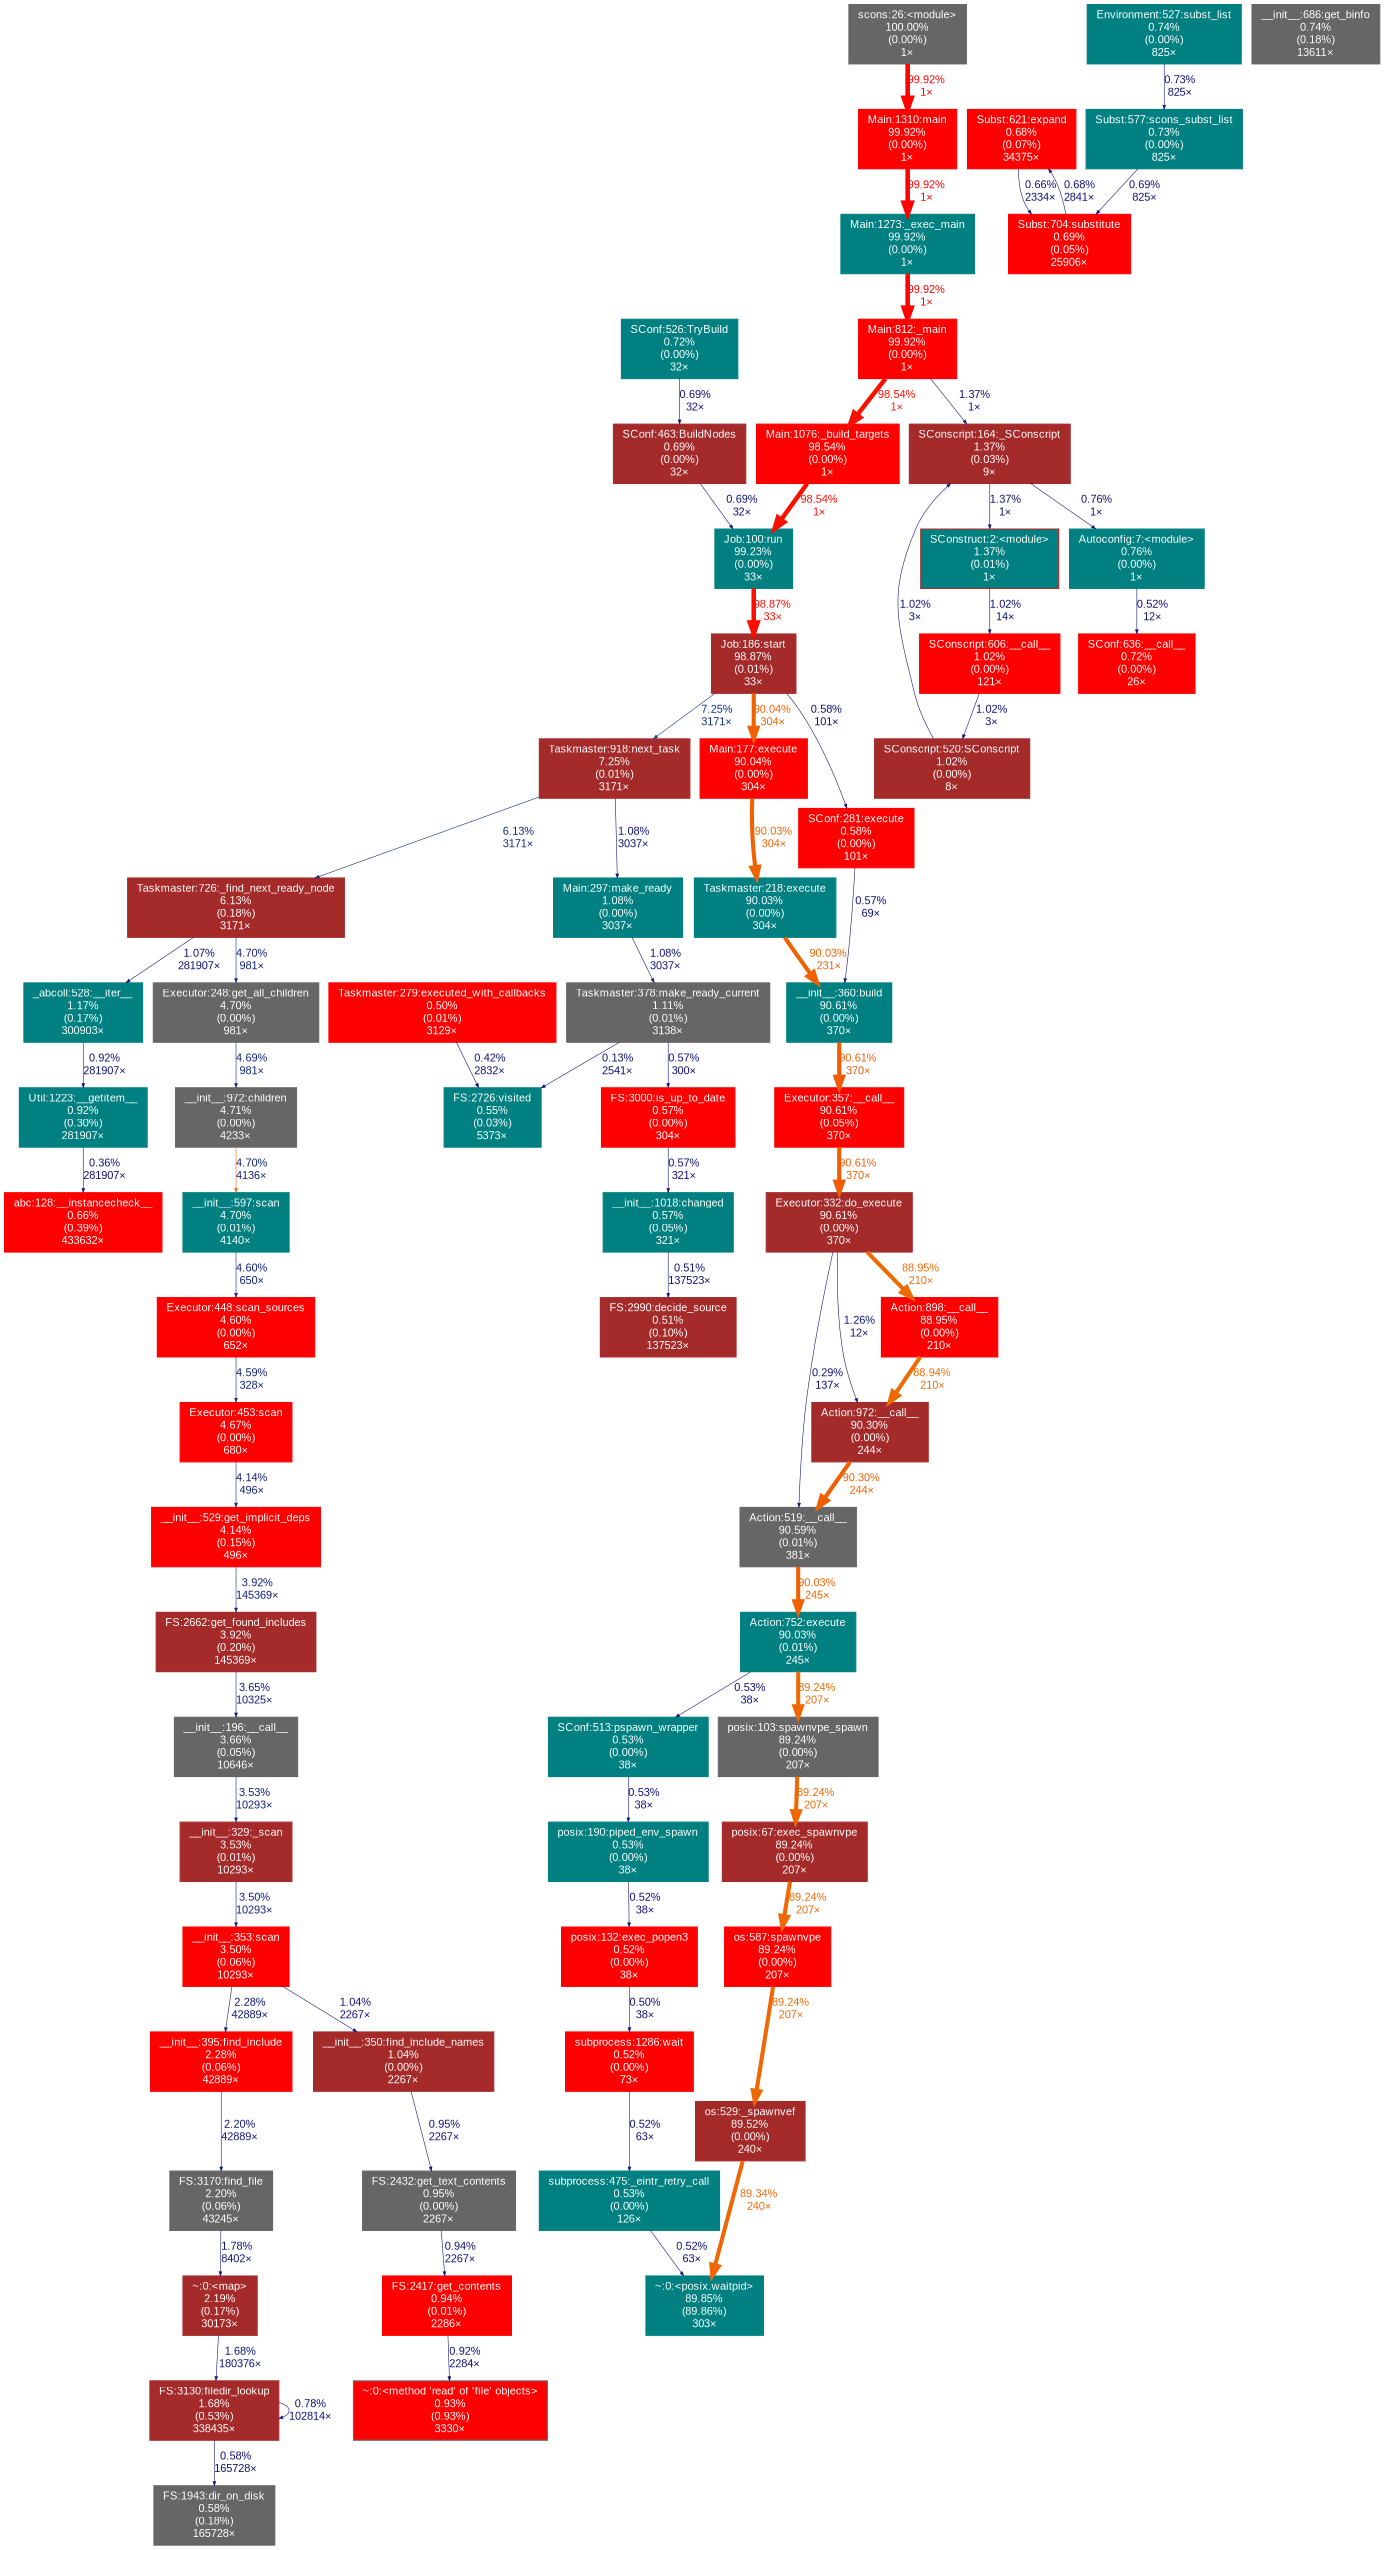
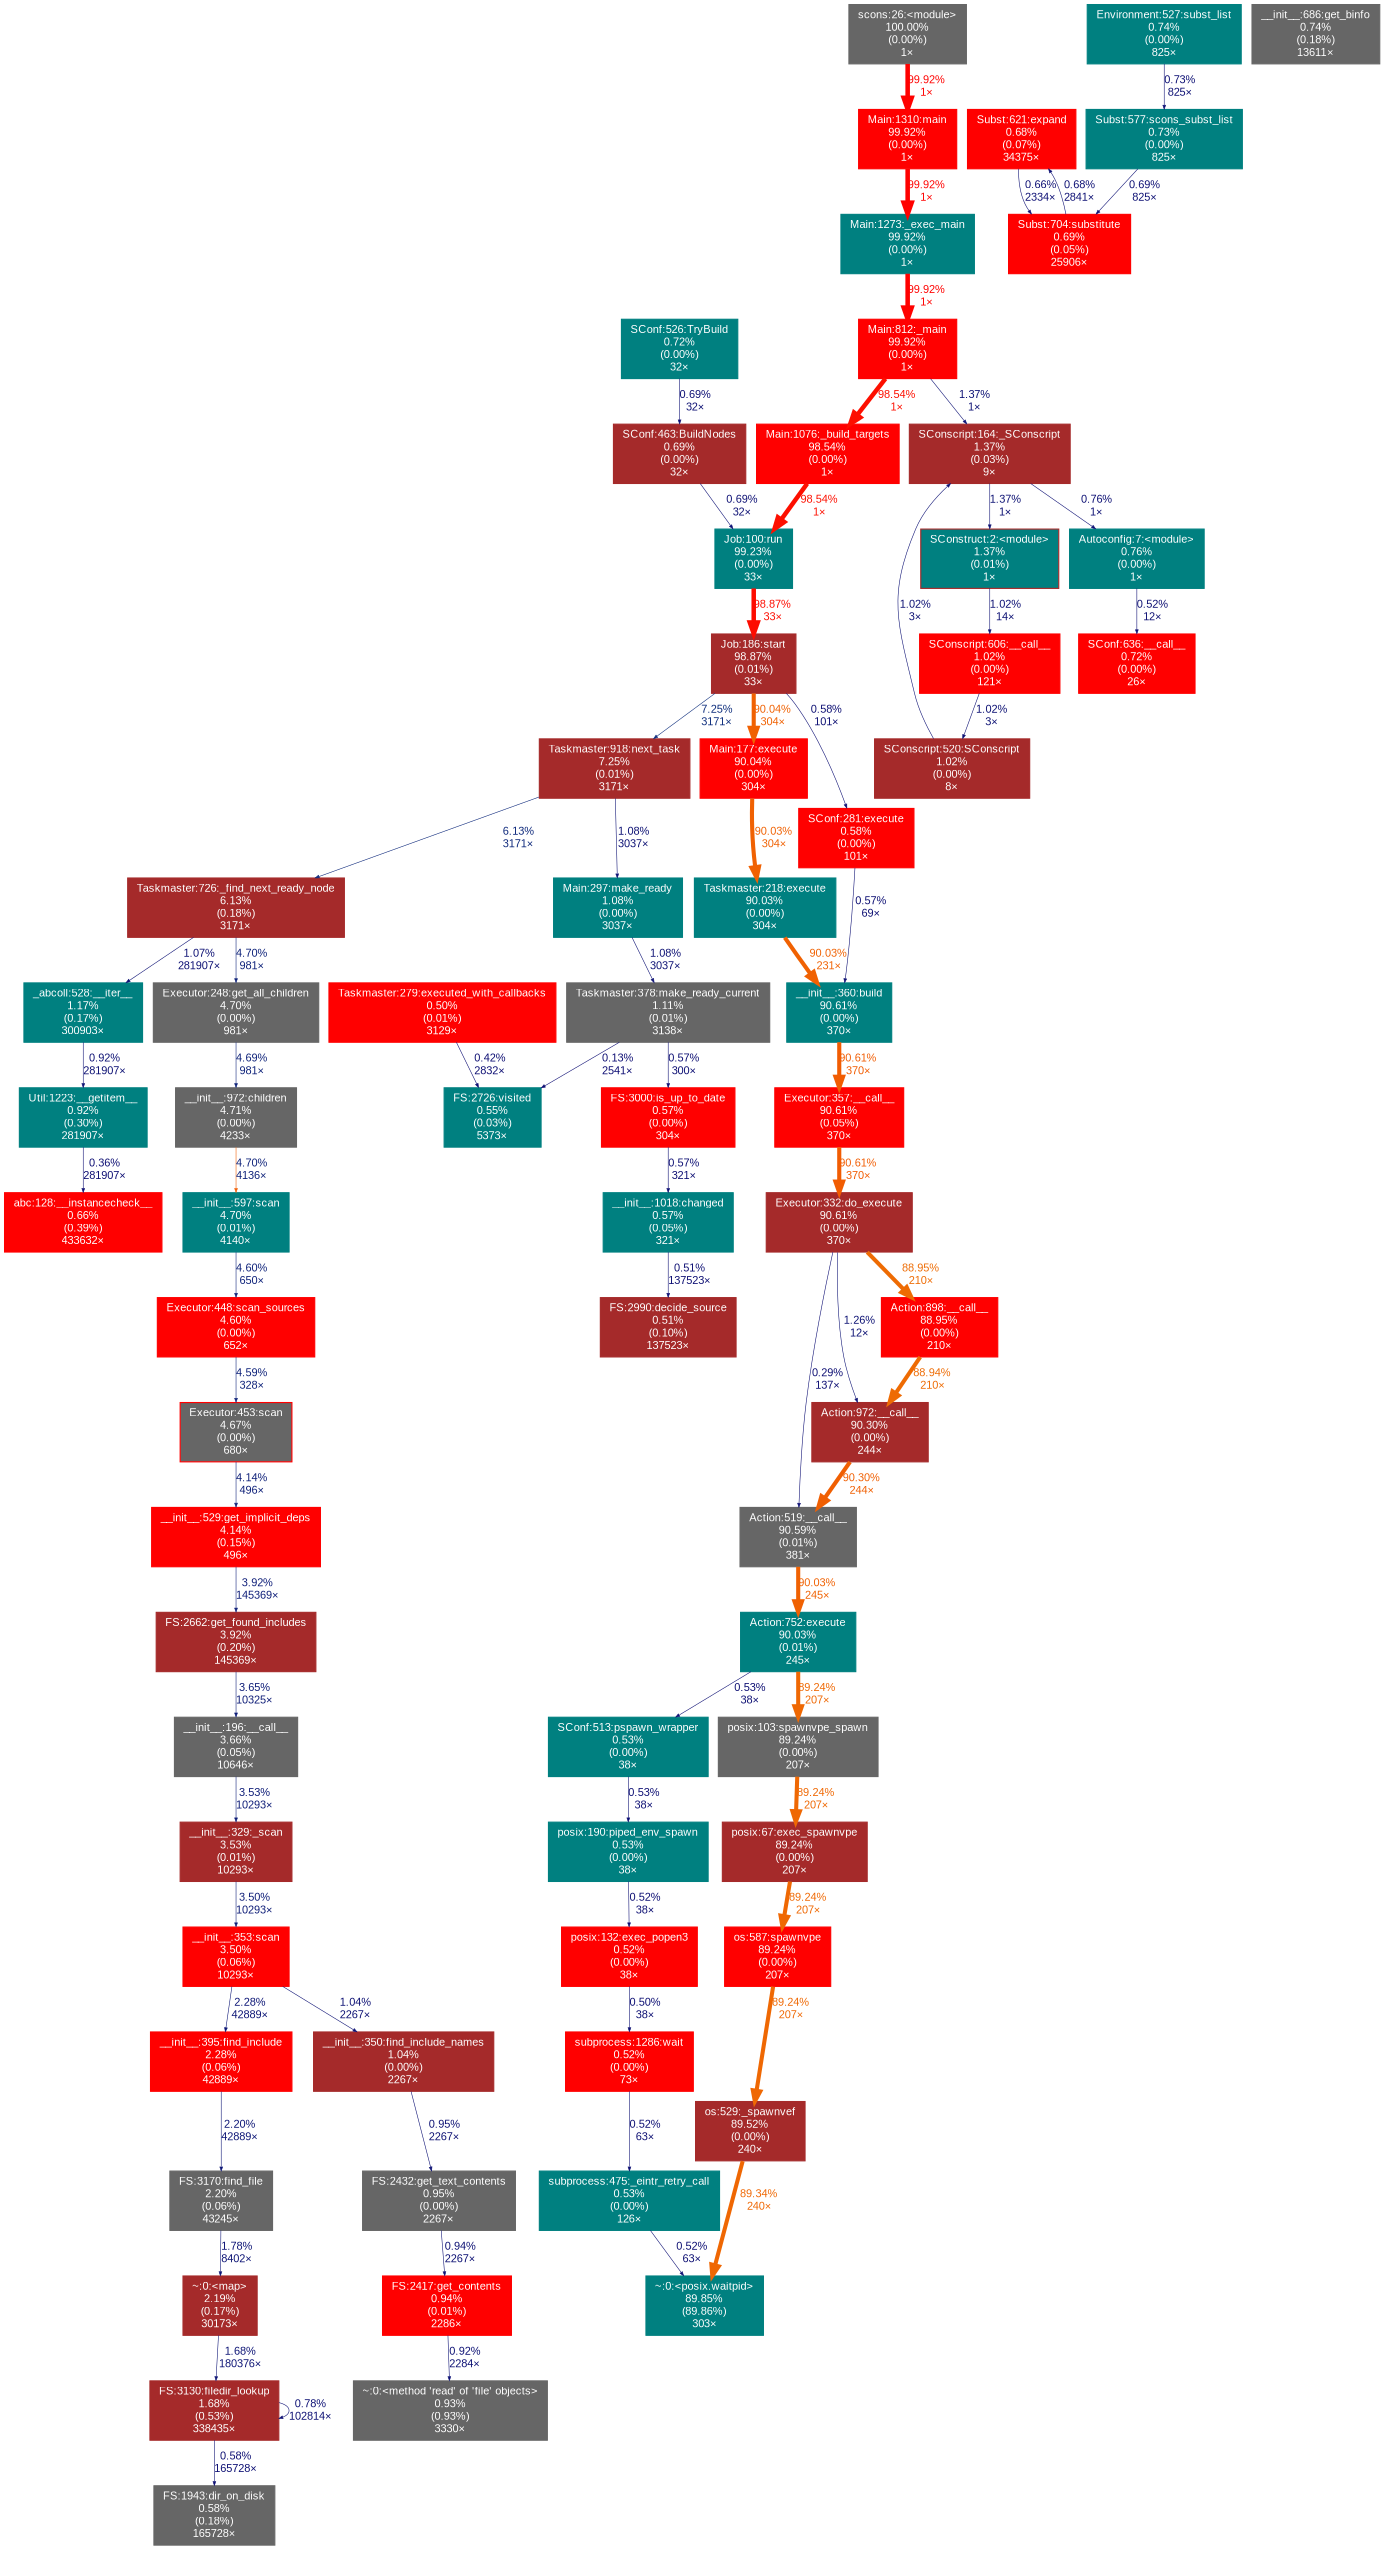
node "Executor:453:scan 4.67% (0.00%) 680×": fillcolor red -> gray40
node "~:0:<method 'read' of 'file' objects> 0.93% (0.93%) 3330×": fillcolor red -> gray40
